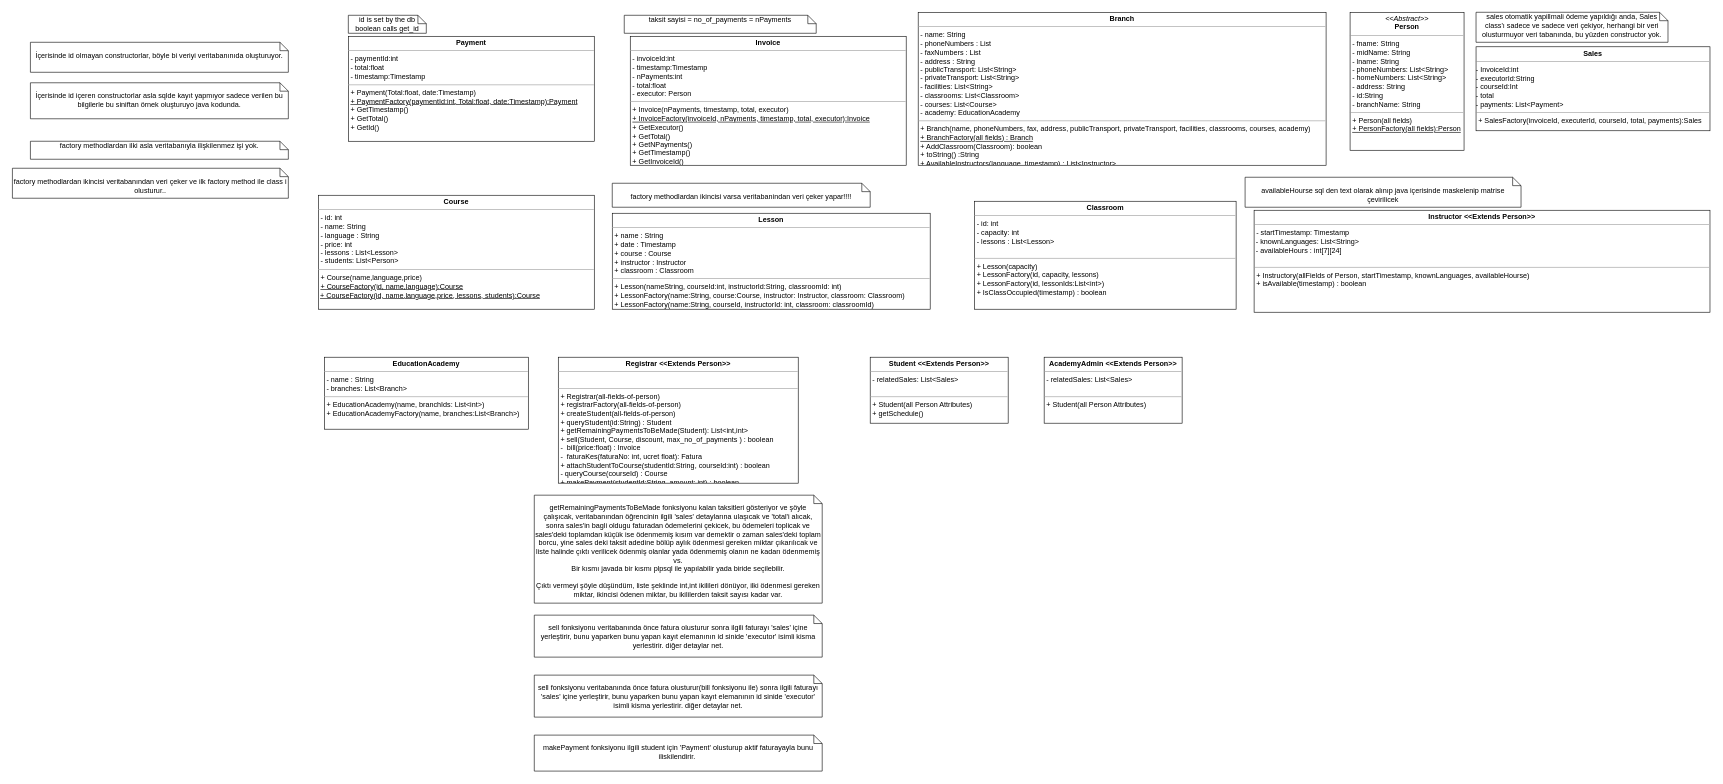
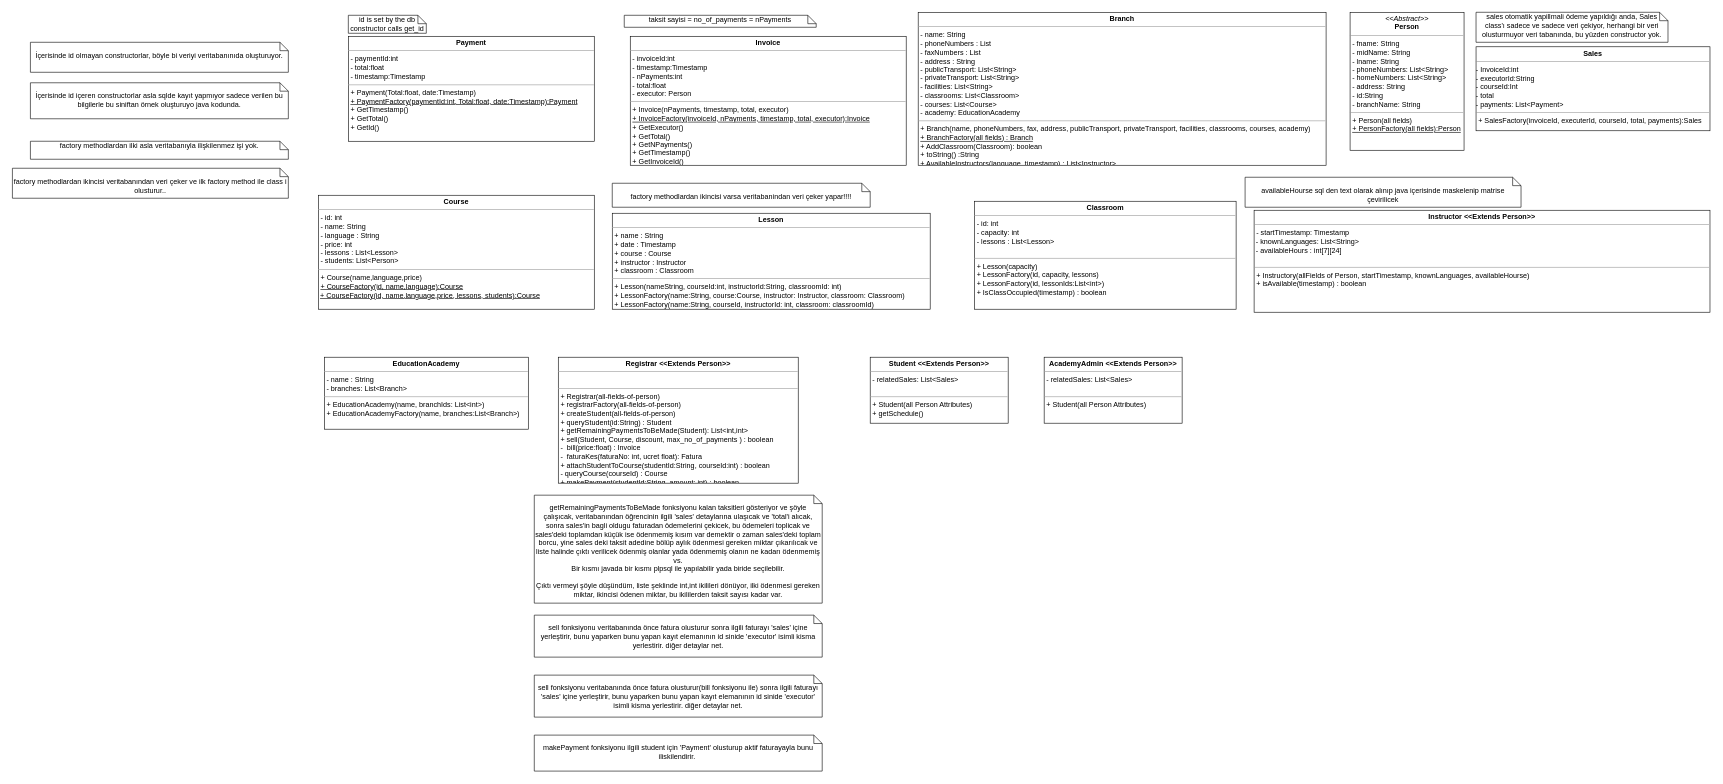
node "taksit sayisi = no_of_payments = nPayments": size 192x18 -> 192x12
node "id is set by the db boolean calls get_id": label "id is set by the db boolean calls get_id" -> "id is set by the db constructor calls get_id"
